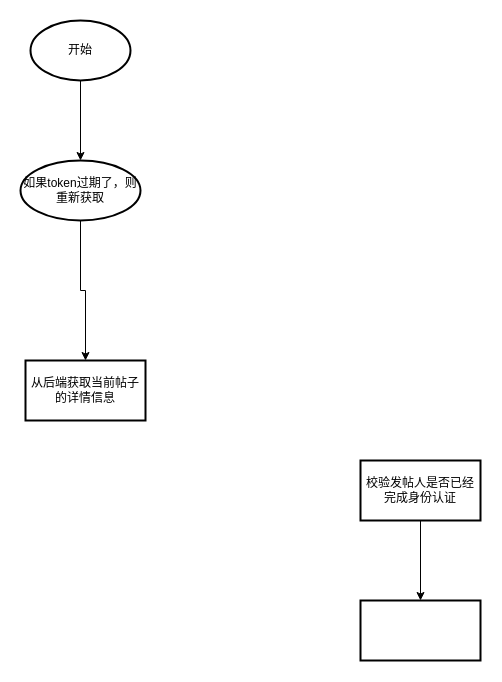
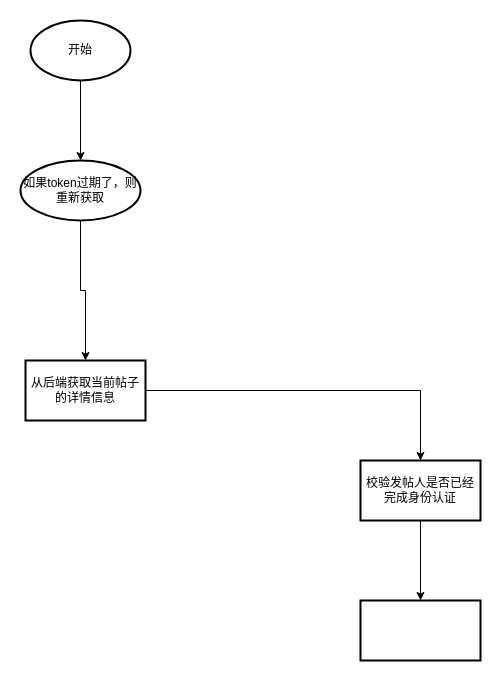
edge "从后端获取当前帖子的详情信息" -> "校验发帖人是否已经完成身份认证": added
